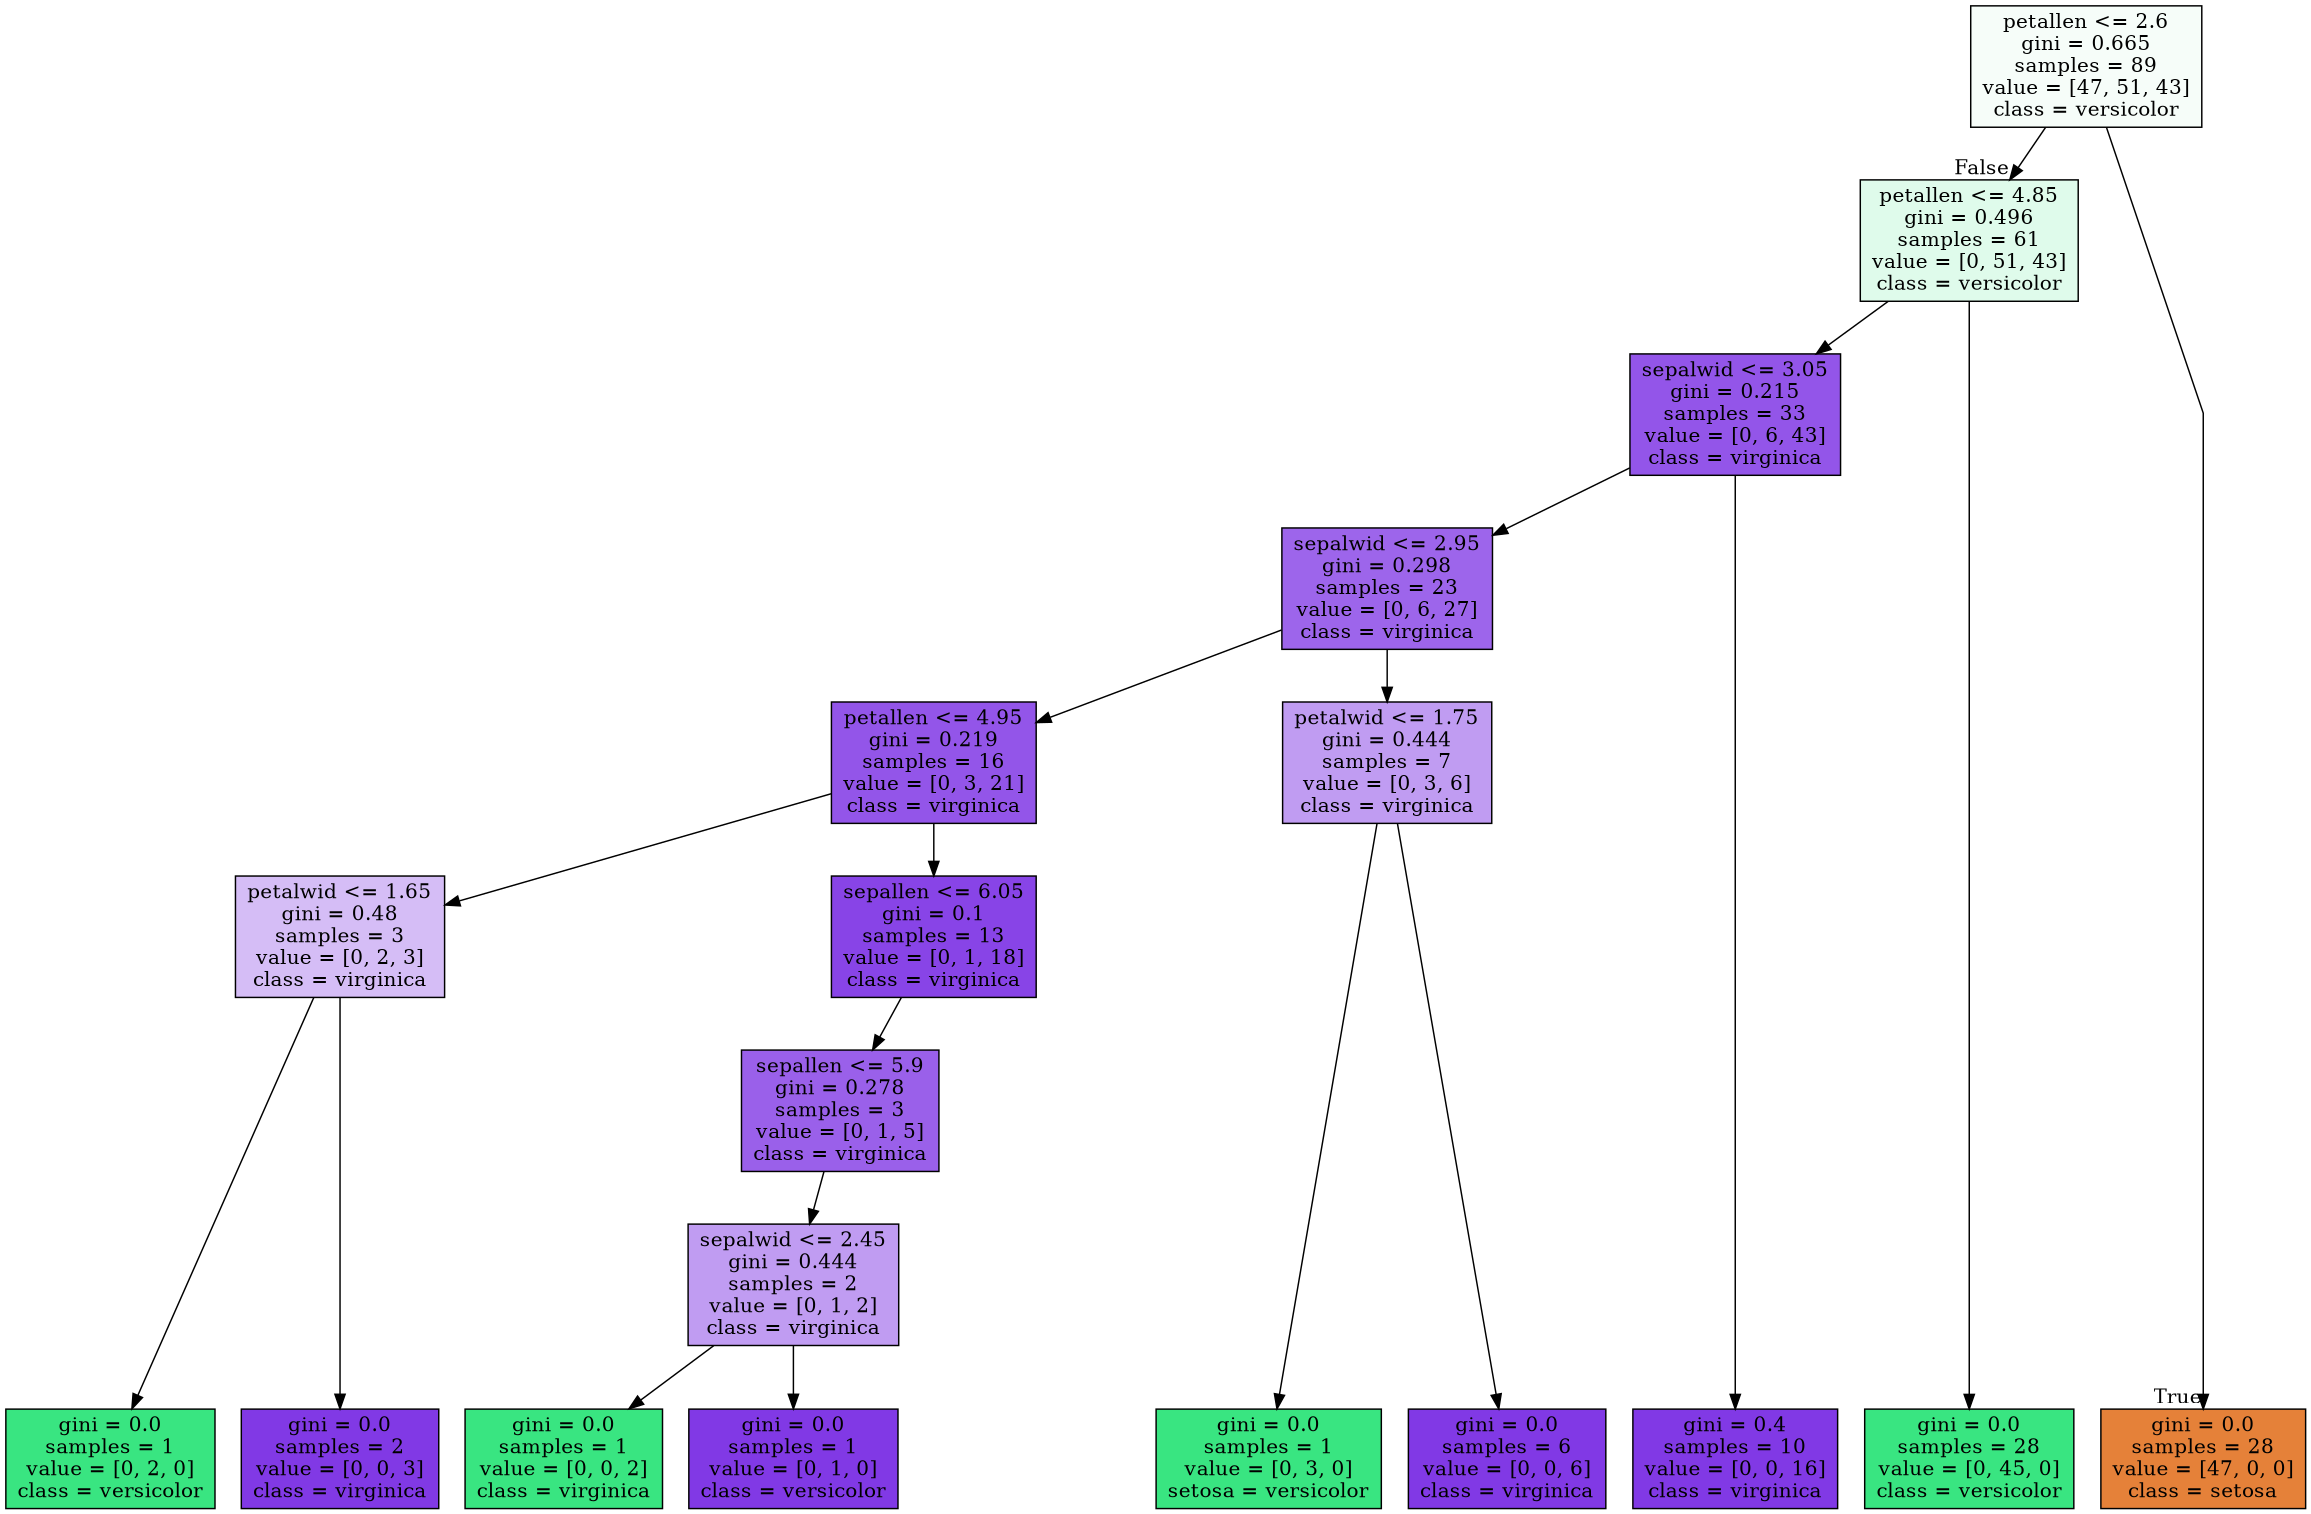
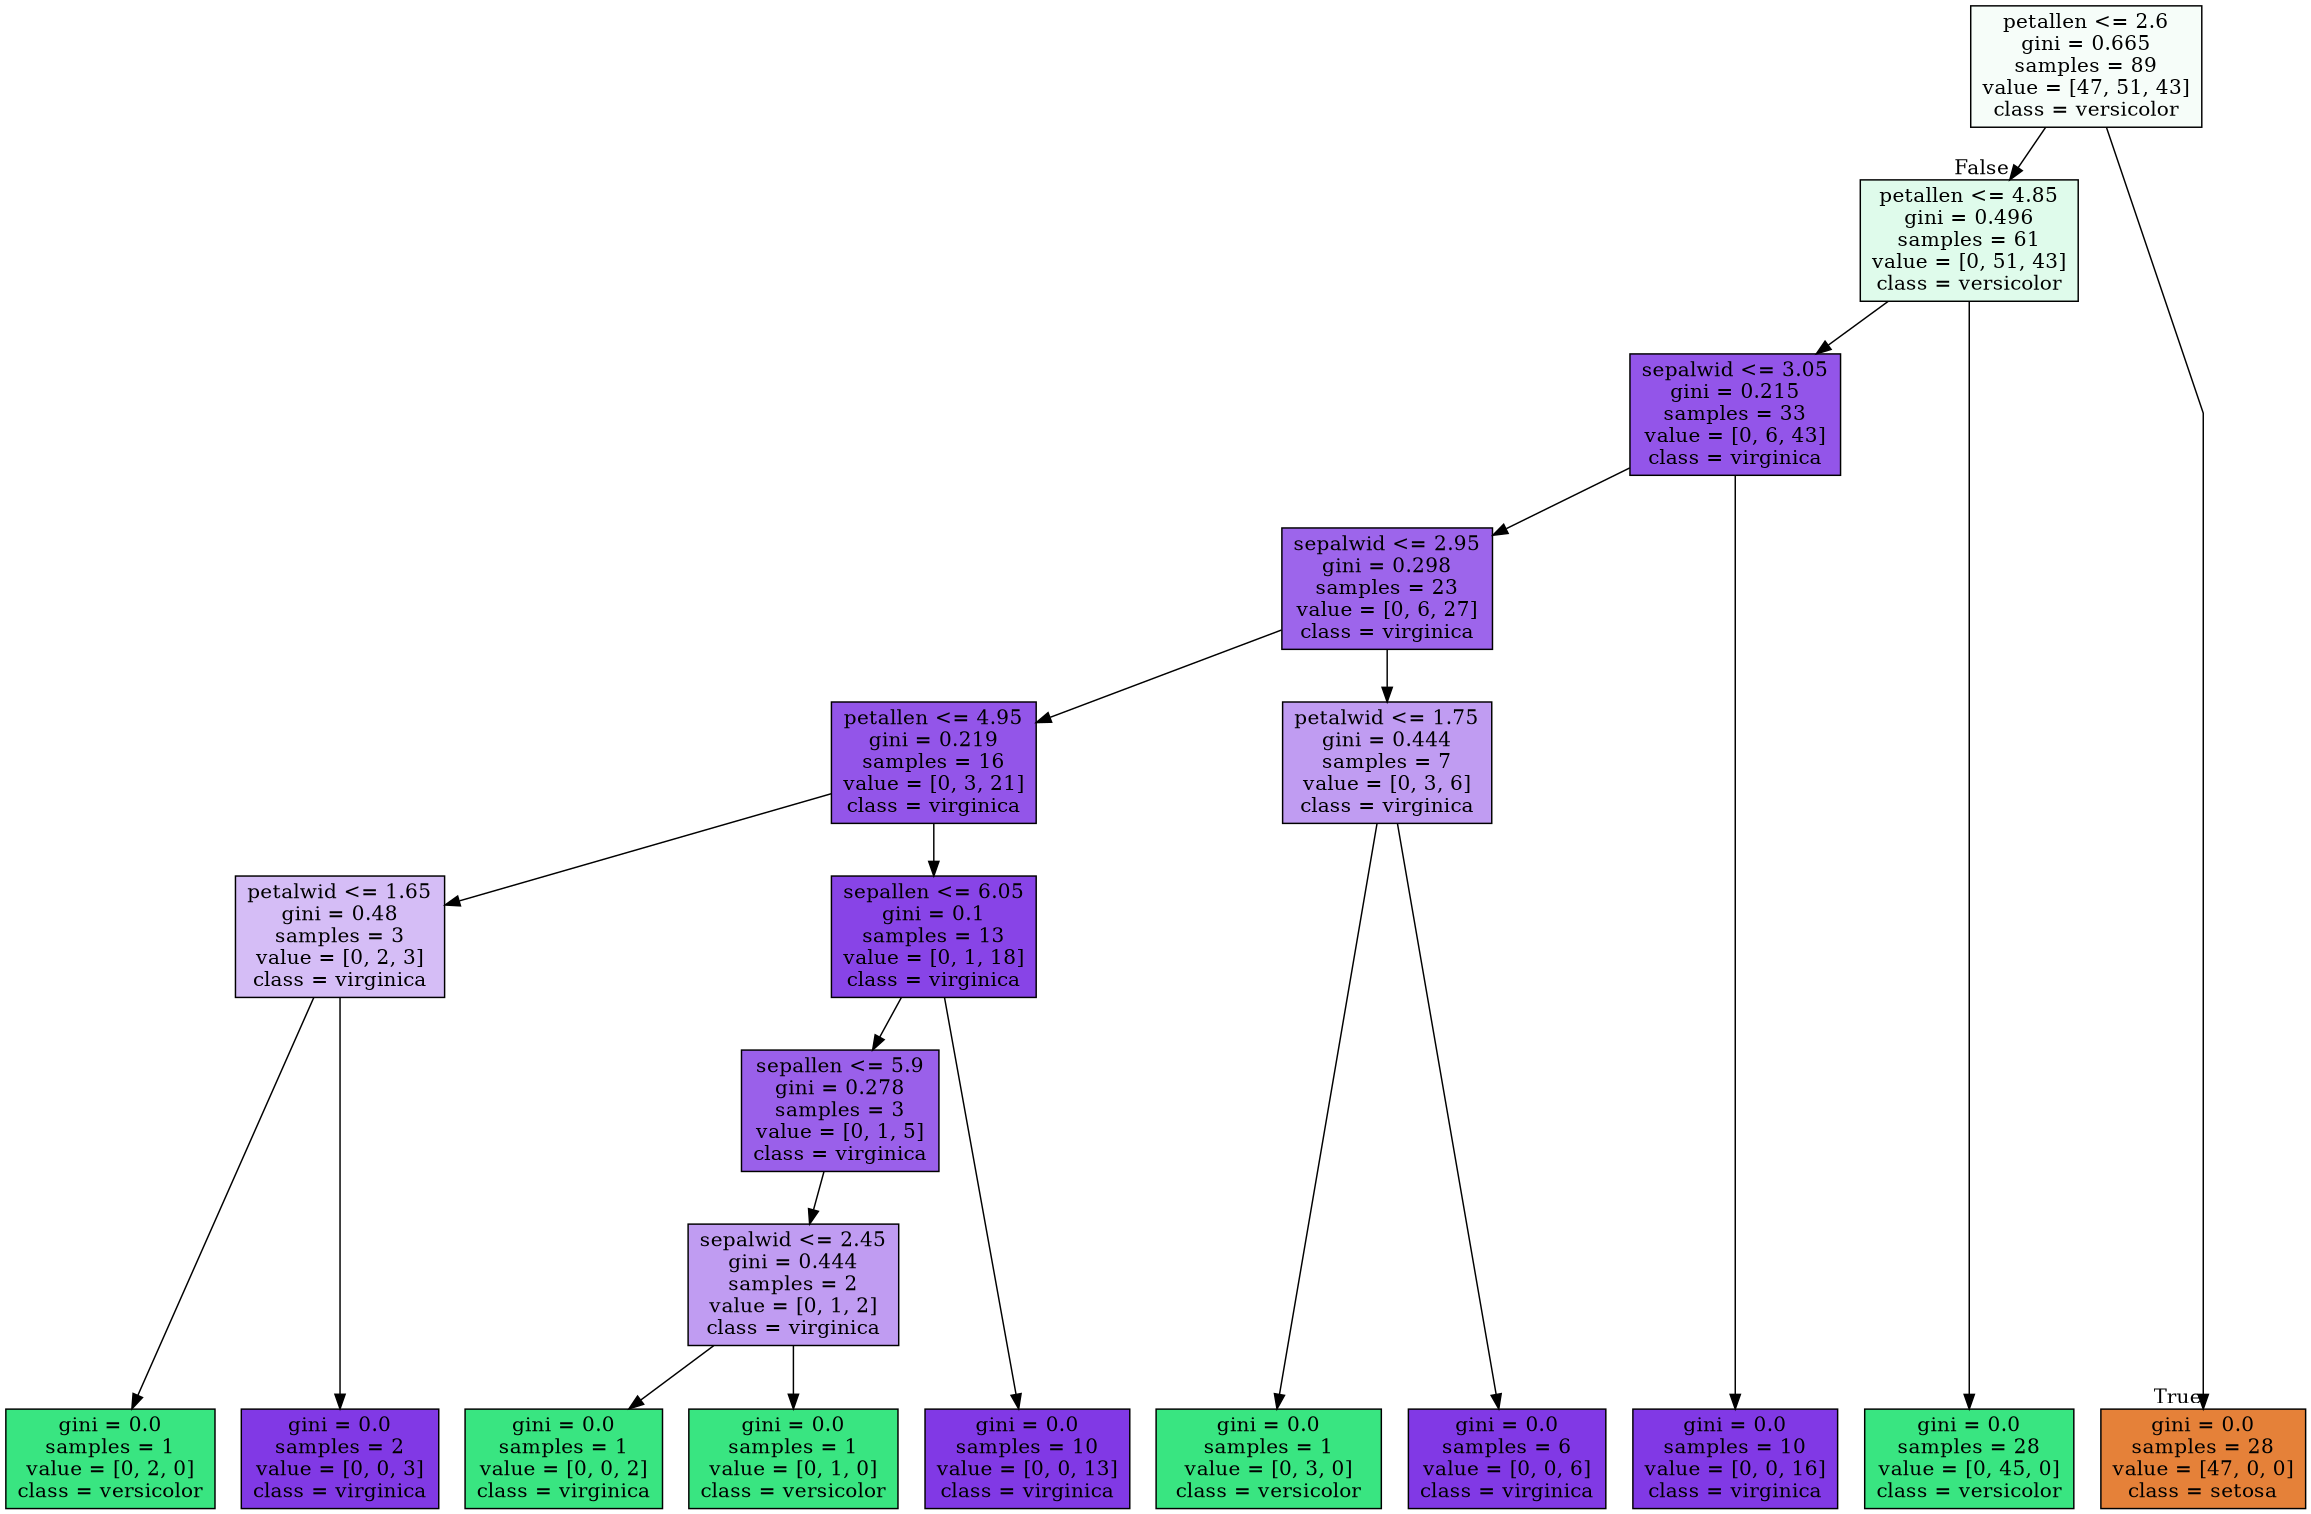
node "gini = 0.0 samples = 1 value = [0, 1, 0] class = versicolor": fillcolor #8139e5ff -> #39e581ff
node "gini = 0.0 samples = 10 value = [0, 0, 13] class = virginica": added
node "gini = 0.0 samples = 1 value = [0, 3, 0] setosa = versicolor": label "gini = 0.0 samples = 1 value = [0, 3, 0] setosa = versicolor" -> "gini = 0.0 samples = 1 value = [0, 3, 0] class = versicolor"
node "gini = 0.4 samples = 10 value = [0, 0, 16] class = virginica": label "gini = 0.4 samples = 10 value = [0, 0, 16] class = virginica" -> "gini = 0.0 samples = 10 value = [0, 0, 16] class = virginica"
